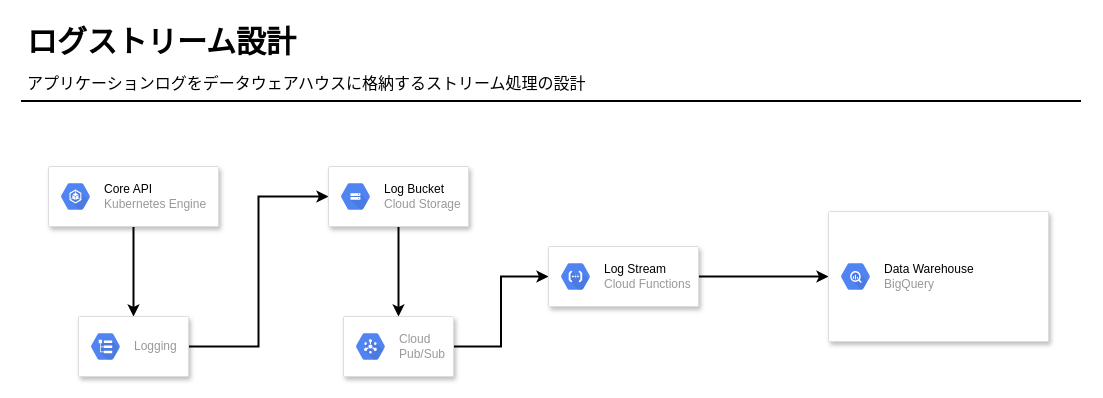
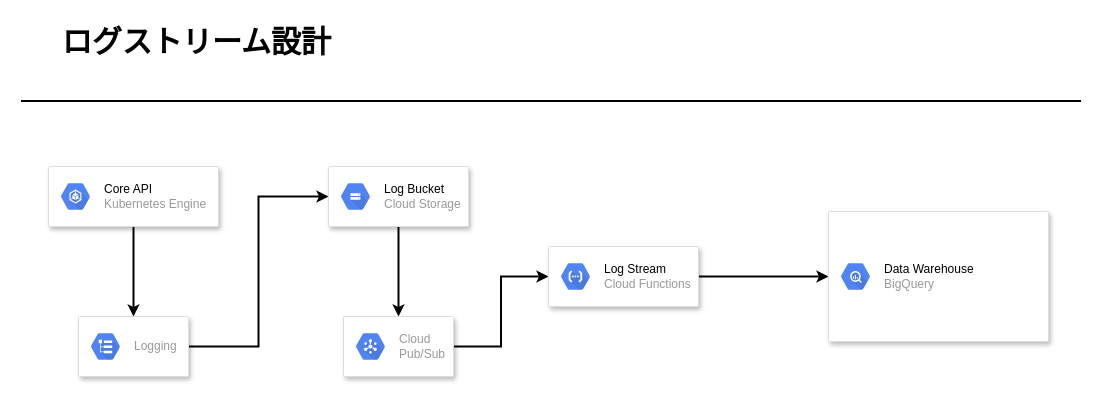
node "ログストリーム設計": moved (165, 41) -> (200, 41)
node "アプリケーションログをデータウェアハウスに格納するストリーム処理の設計": removed
